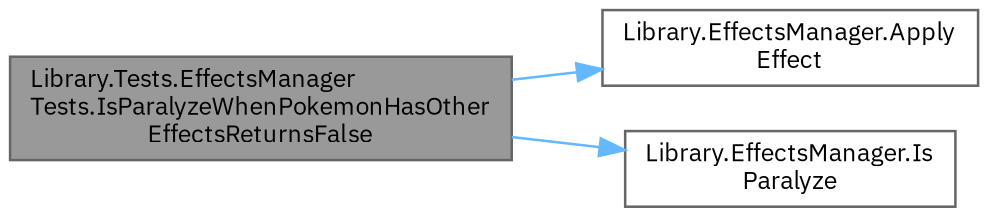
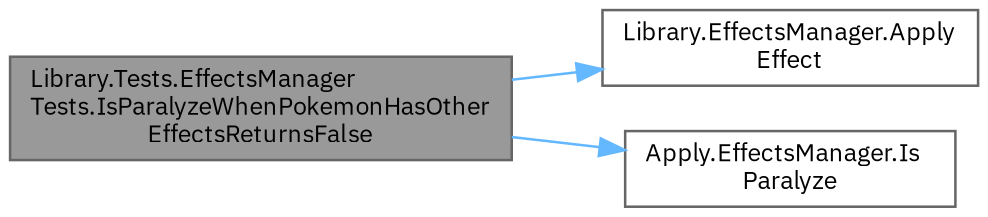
node "Library.EffectsManager.Is Paralyze": label "Library.EffectsManager.Is Paralyze" -> "Apply.EffectsManager.Is Paralyze"
